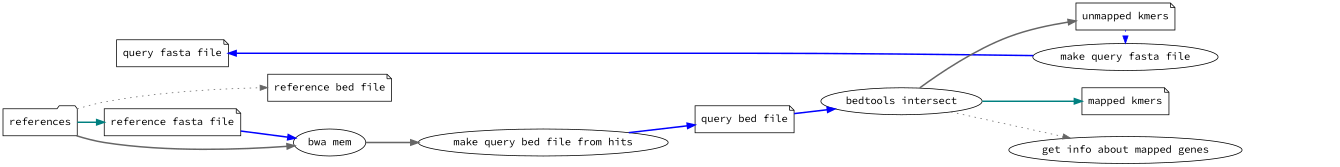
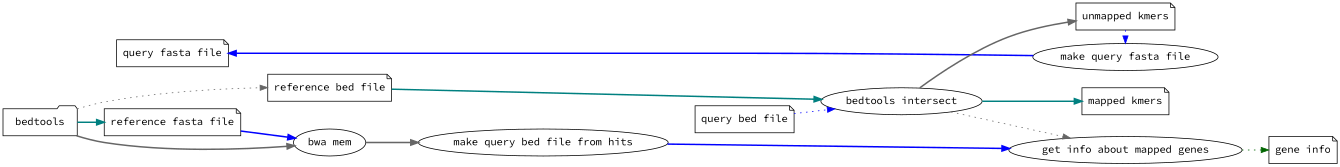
edge "reference bed file" -> "bedtools intersect": added
edge "query bed file" -> "bedtools intersect": style bold -> dotted
node "references": label "references" -> "bedtools"
edge "make query bed file from hits" -> "query bed file": now "make query bed file from hits" -> "get info about mapped genes"
node "gene info": added
